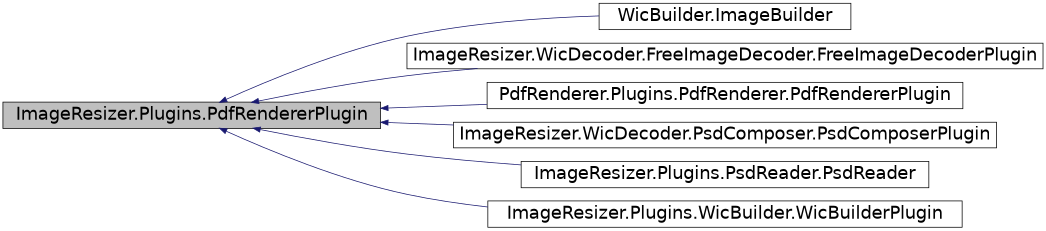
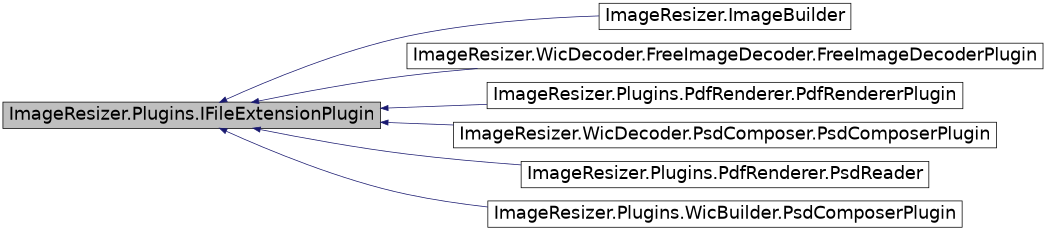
node "WicBuilder.ImageBuilder": label "WicBuilder.ImageBuilder" -> "ImageResizer.ImageBuilder"
node "PdfRenderer.Plugins.PdfRenderer.PdfRendererPlugin": label "PdfRenderer.Plugins.PdfRenderer.PdfRendererPlugin" -> "ImageResizer.Plugins.PdfRenderer.PdfRendererPlugin"
node "ImageResizer.Plugins.PdfRendererPlugin": label "ImageResizer.Plugins.PdfRendererPlugin" -> "ImageResizer.Plugins.IFileExtensionPlugin"
node "ImageResizer.Plugins.PsdReader.PsdReader": label "ImageResizer.Plugins.PsdReader.PsdReader" -> "ImageResizer.Plugins.PdfRenderer.PsdReader"
node "ImageResizer.Plugins.WicBuilder.WicBuilderPlugin": label "ImageResizer.Plugins.WicBuilder.WicBuilderPlugin" -> "ImageResizer.Plugins.WicBuilder.PsdComposerPlugin"
